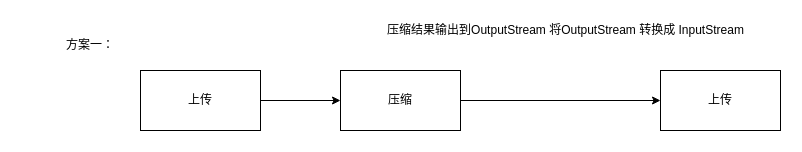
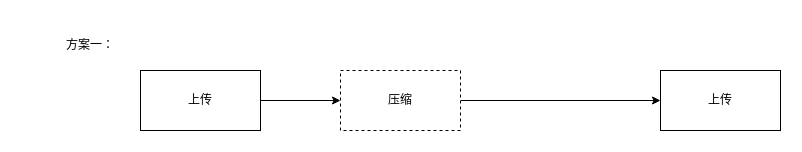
node "压缩结果输出到OutputStream 将OutputStream 转换成 InputStream": removed
node "压缩": style solid -> dashed
